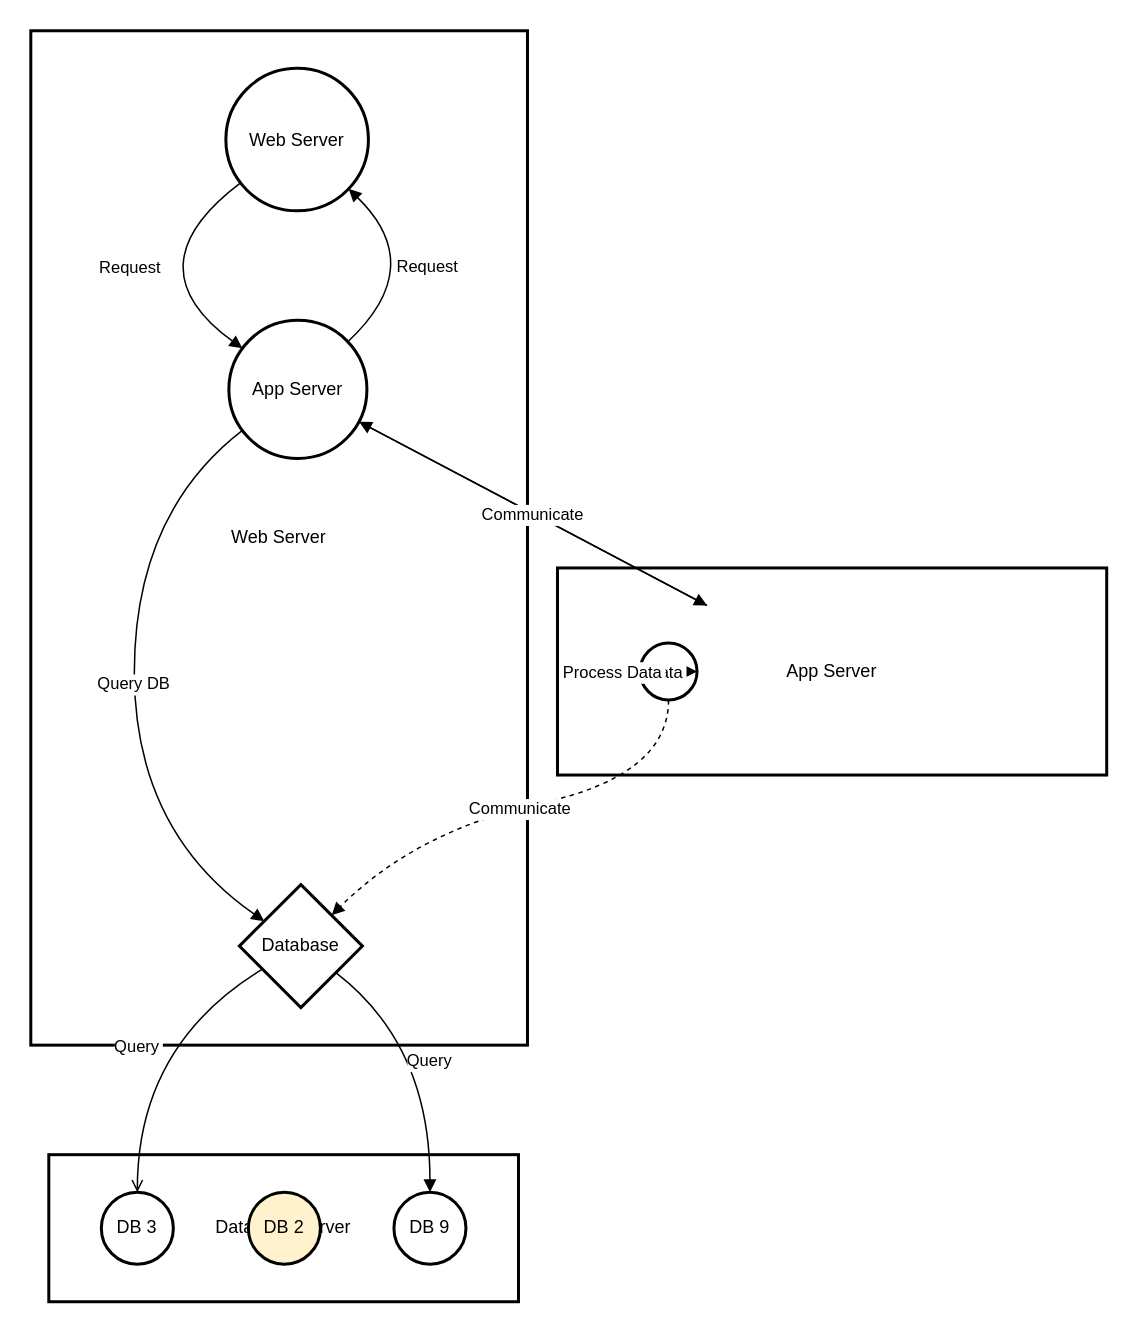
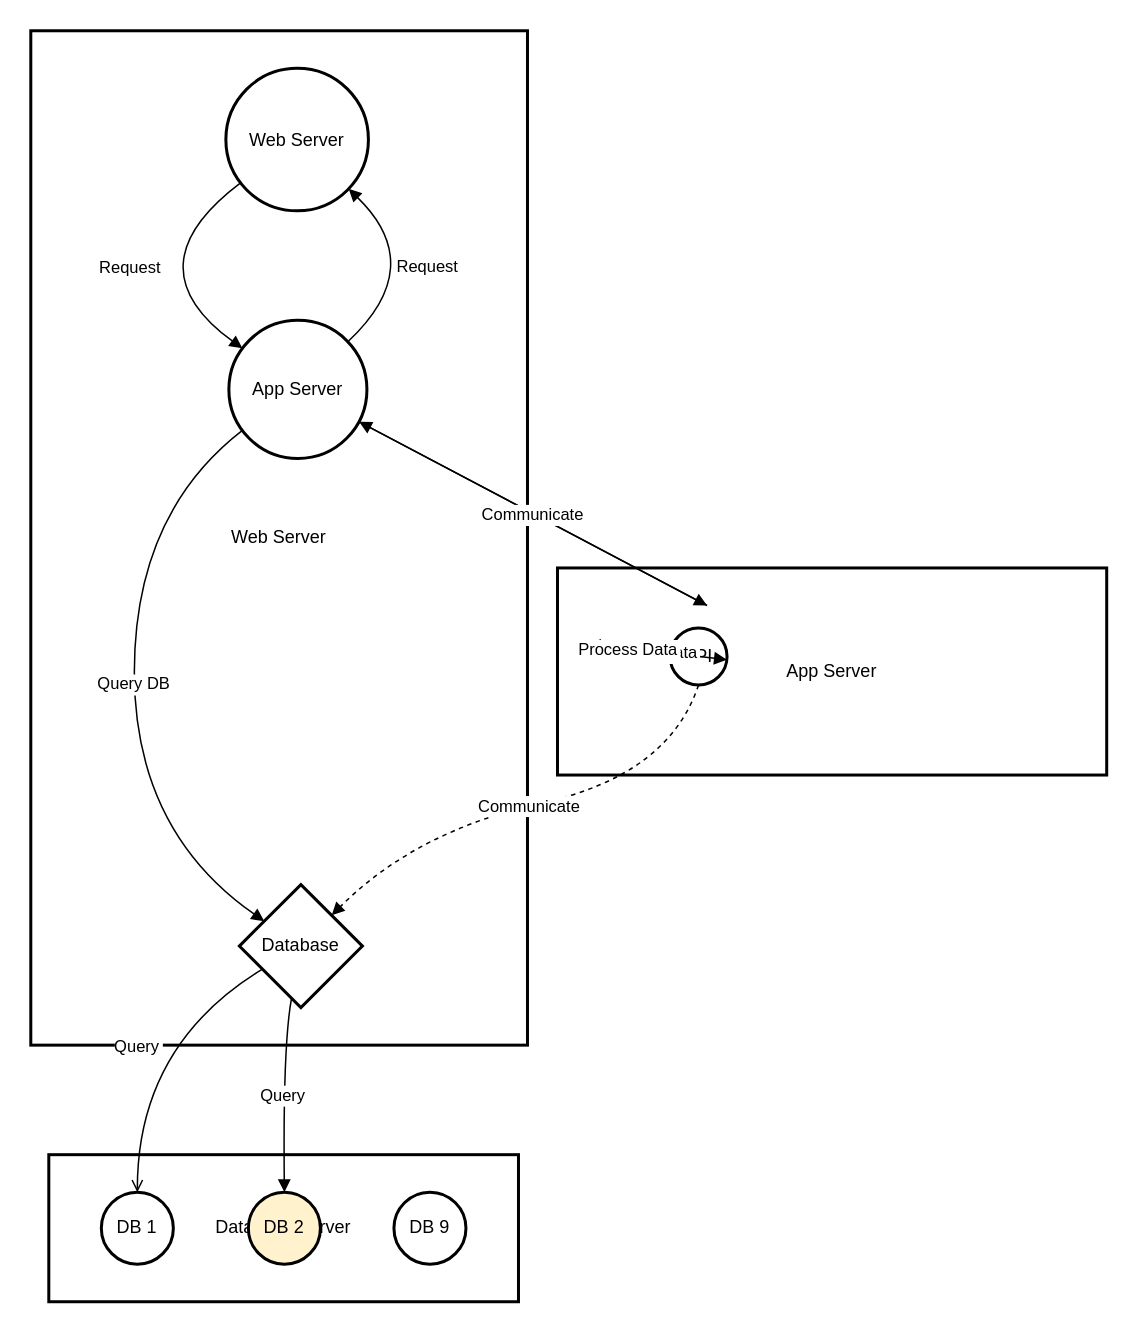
node "API": moved (668, 671) -> (698, 656)
edge "Database" -> "DB 9": removed, label "Query"
edge "Database" -> "DB 2": added, label "Query"
node "DB 3": label "DB 3" -> "DB 1"
